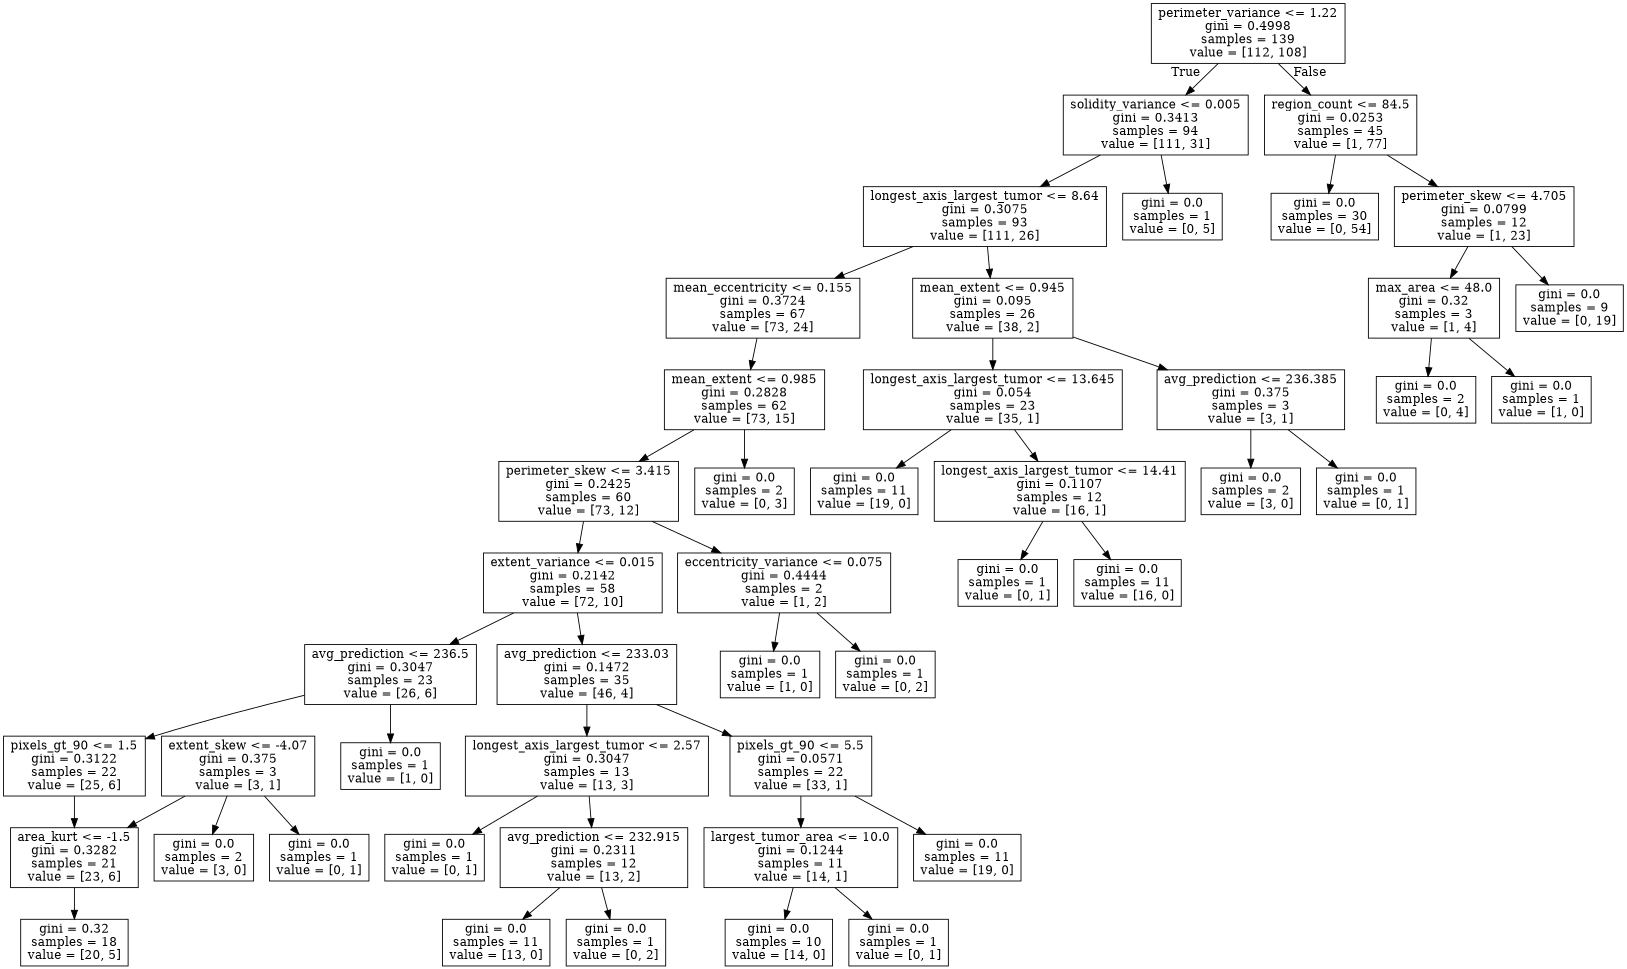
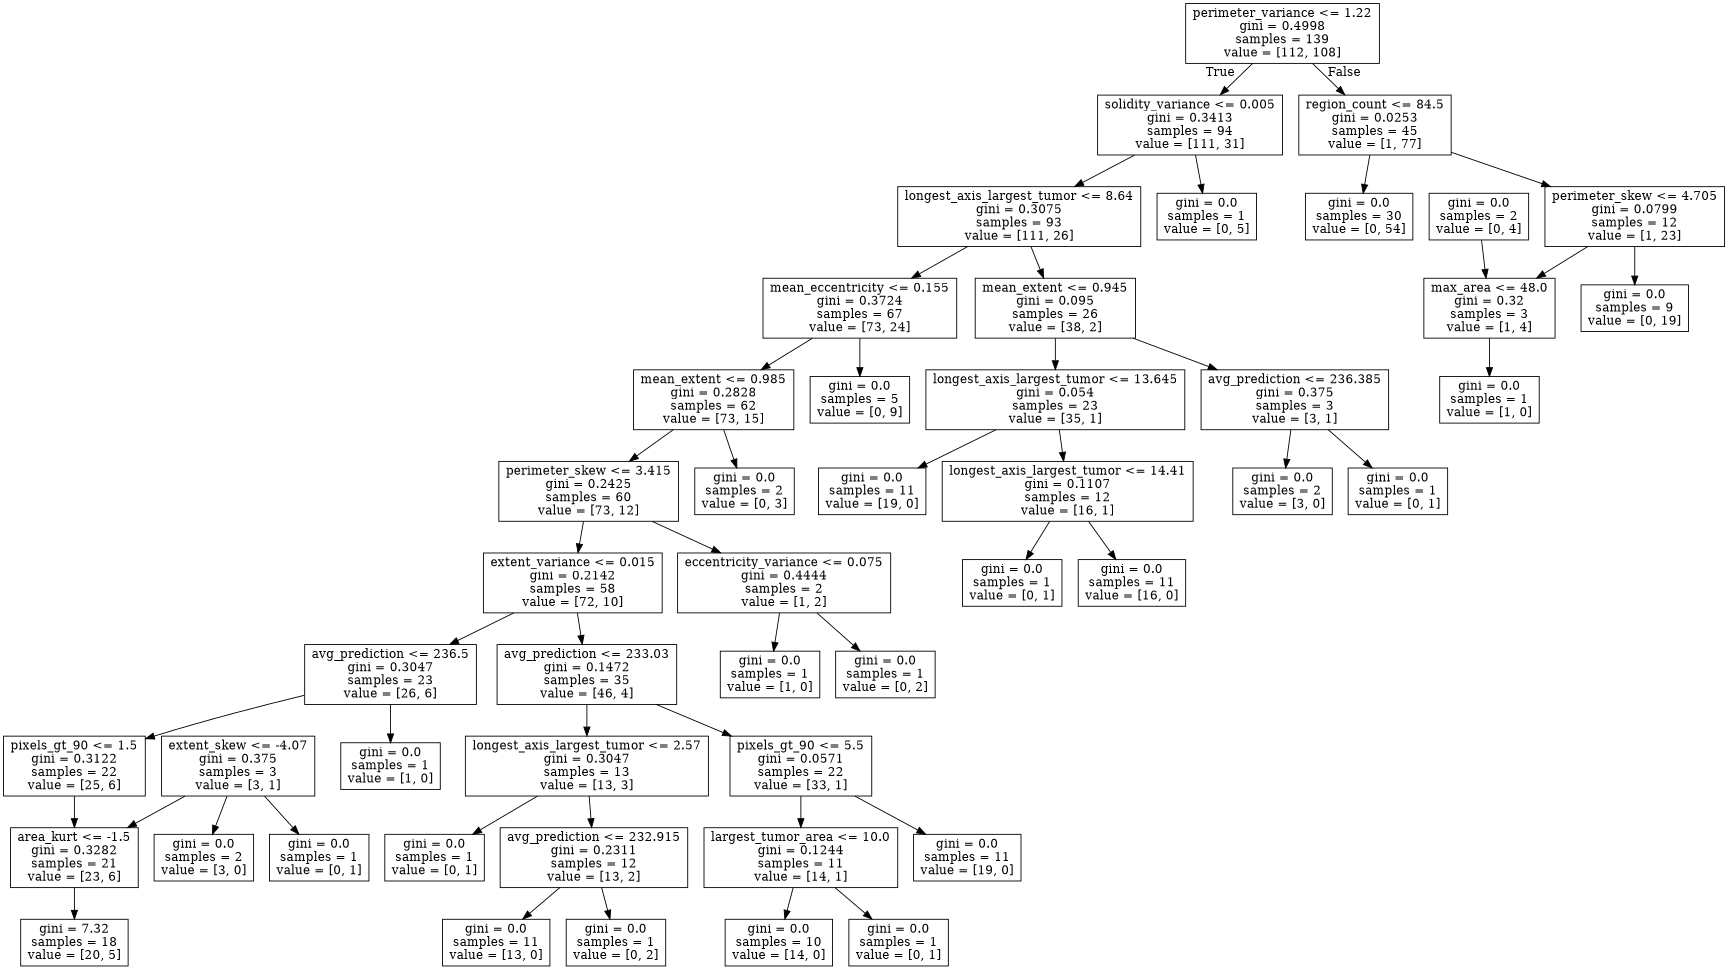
edge "max_area <= 48.0 gini = 0.32 samples = 3 value = [1, 4]" -> "gini = 0.0 samples = 2 value = [0, 4]": reversed
node "gini = 0.0 samples = 5 value = [0, 9]": added
node "gini = 0.32 samples = 18 value = [20, 5]": label "gini = 0.32 samples = 18 value = [20, 5]" -> "gini = 7.32 samples = 18 value = [20, 5]"
